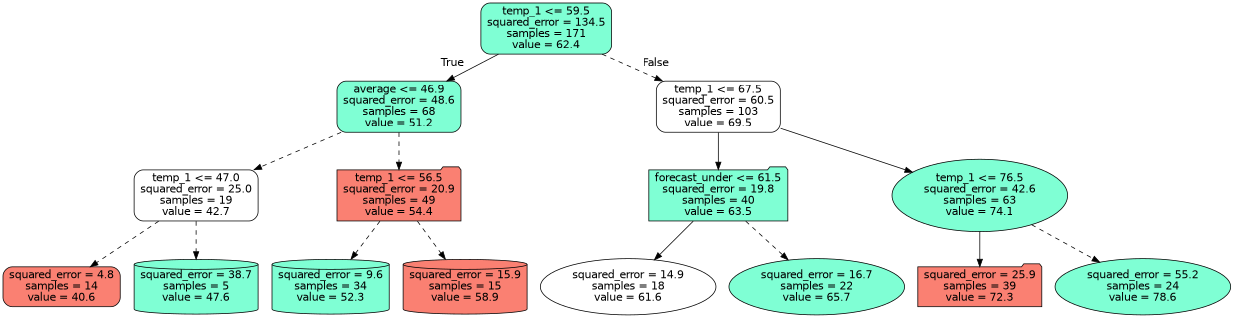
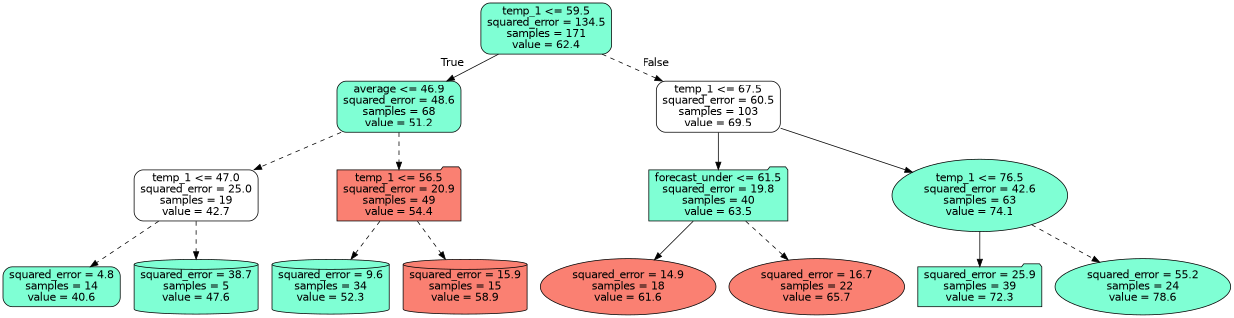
node "squared_error = 4.8 samples = 14 value = 40.6": fillcolor salmon -> aquamarine
node "squared_error = 14.9 samples = 18 value = 61.6": fillcolor white -> salmon
node "squared_error = 16.7 samples = 22 value = 65.7": fillcolor aquamarine -> salmon
node "squared_error = 25.9 samples = 39 value = 72.3": fillcolor salmon -> aquamarine
